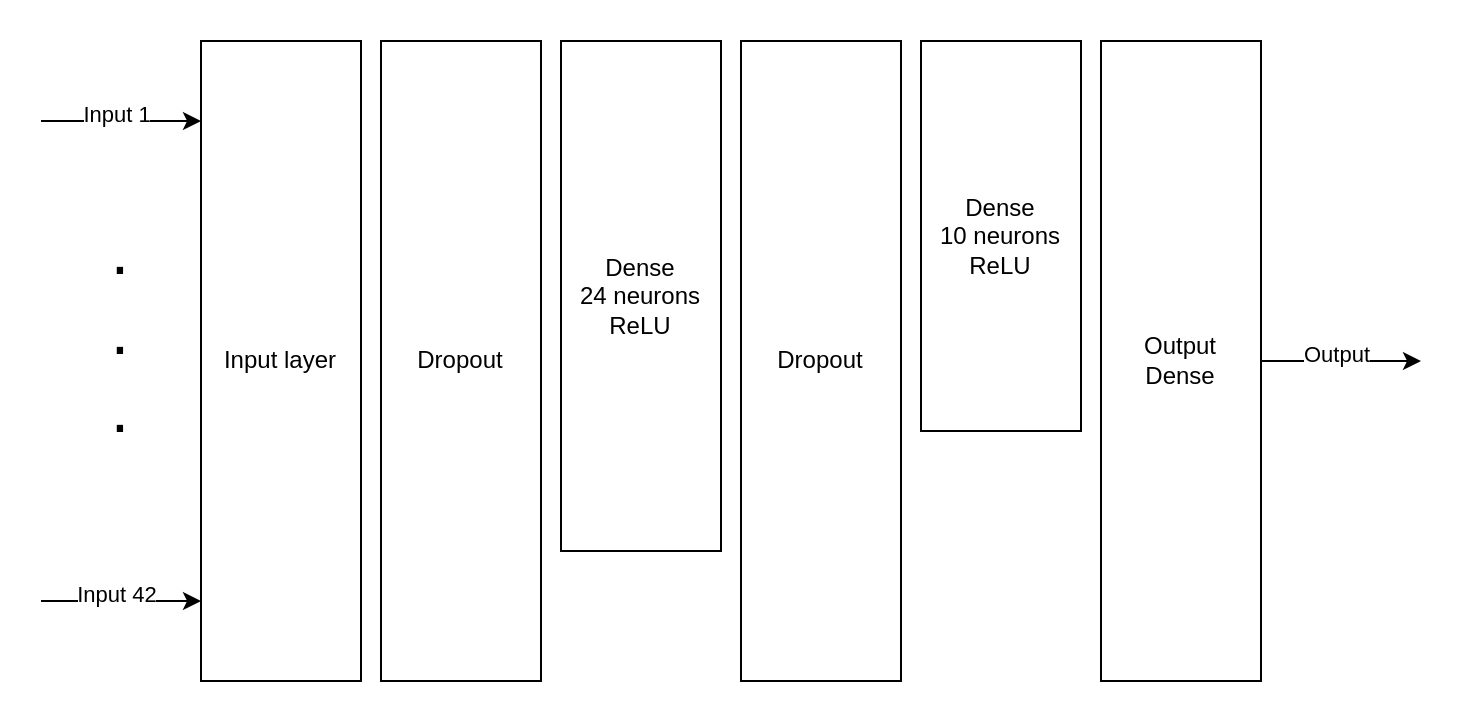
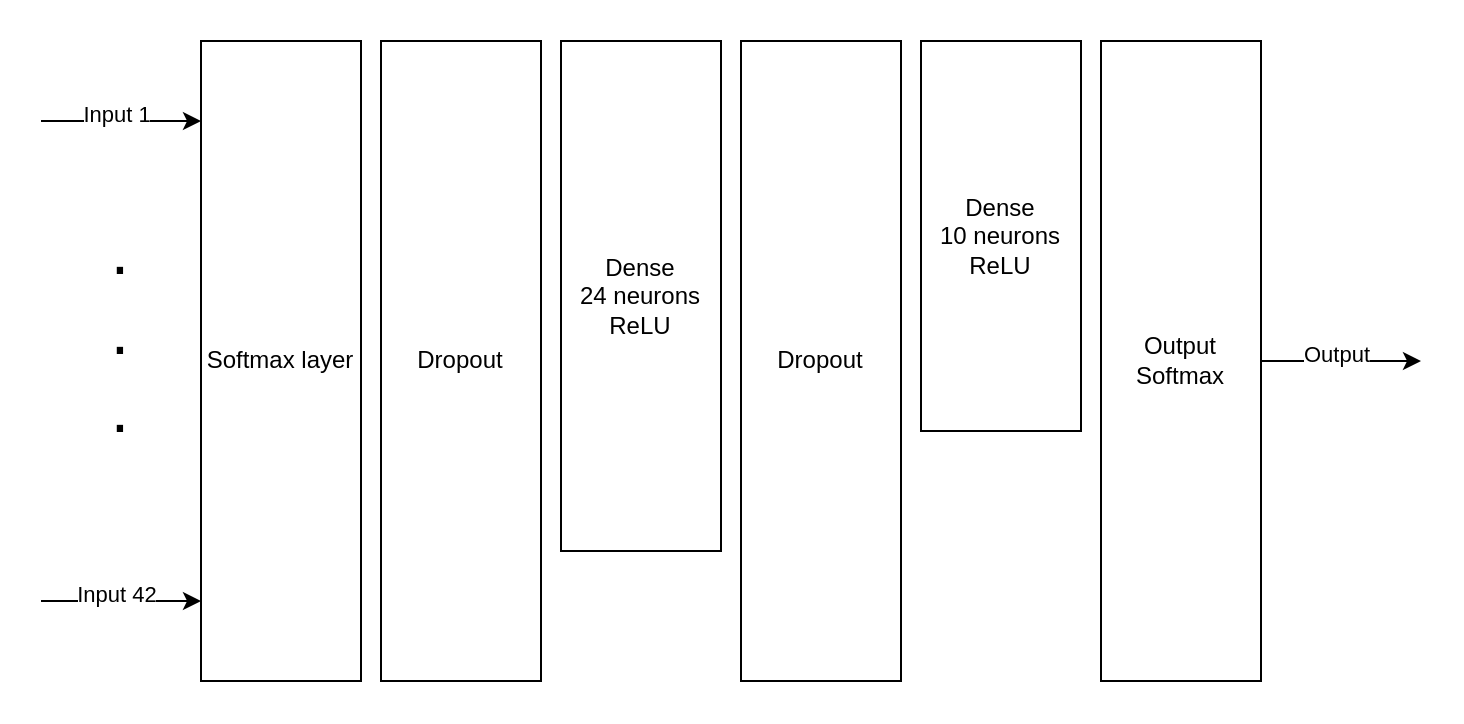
node "Input layer": label "Input layer" -> "Softmax layer"
node "Output Dense": label "Output Dense" -> "Output Softmax"
